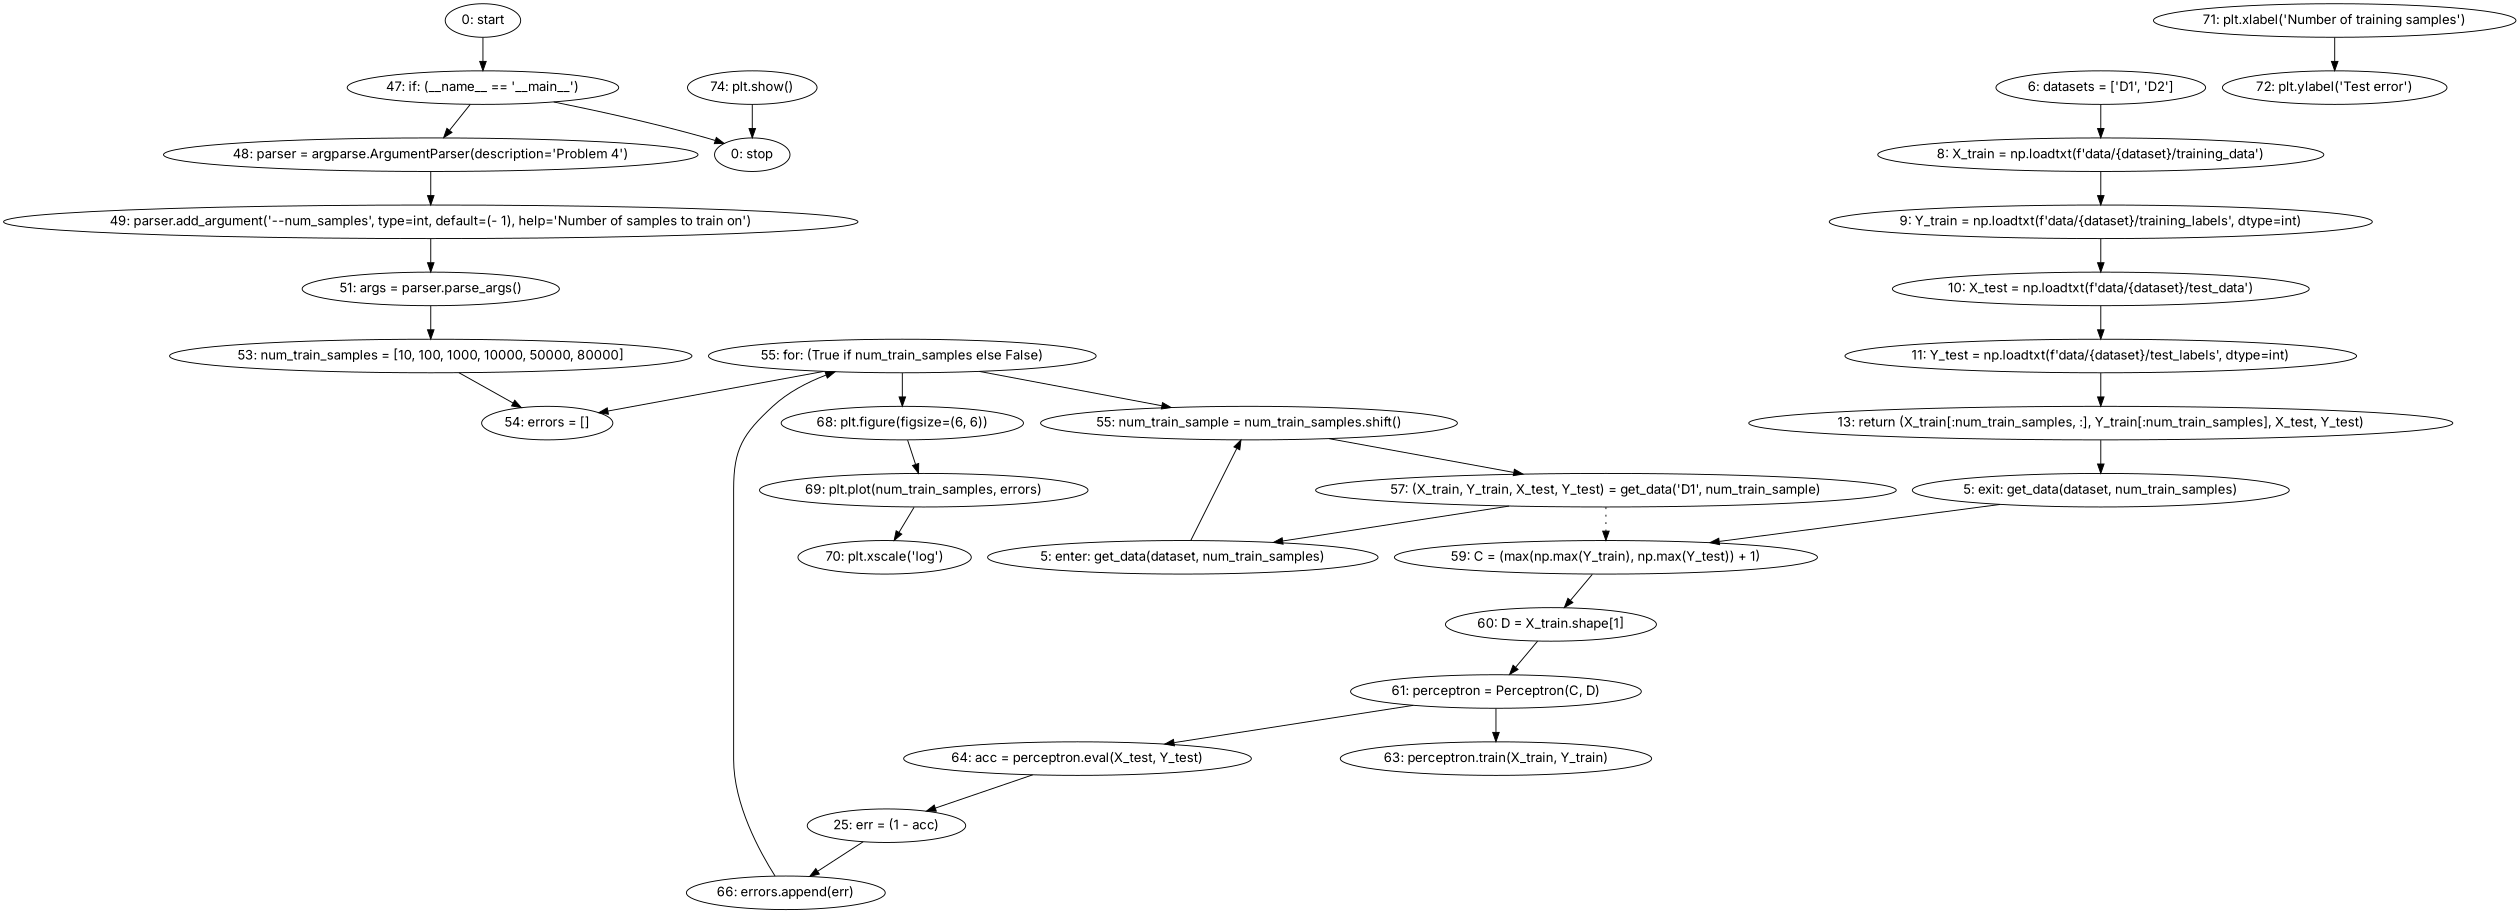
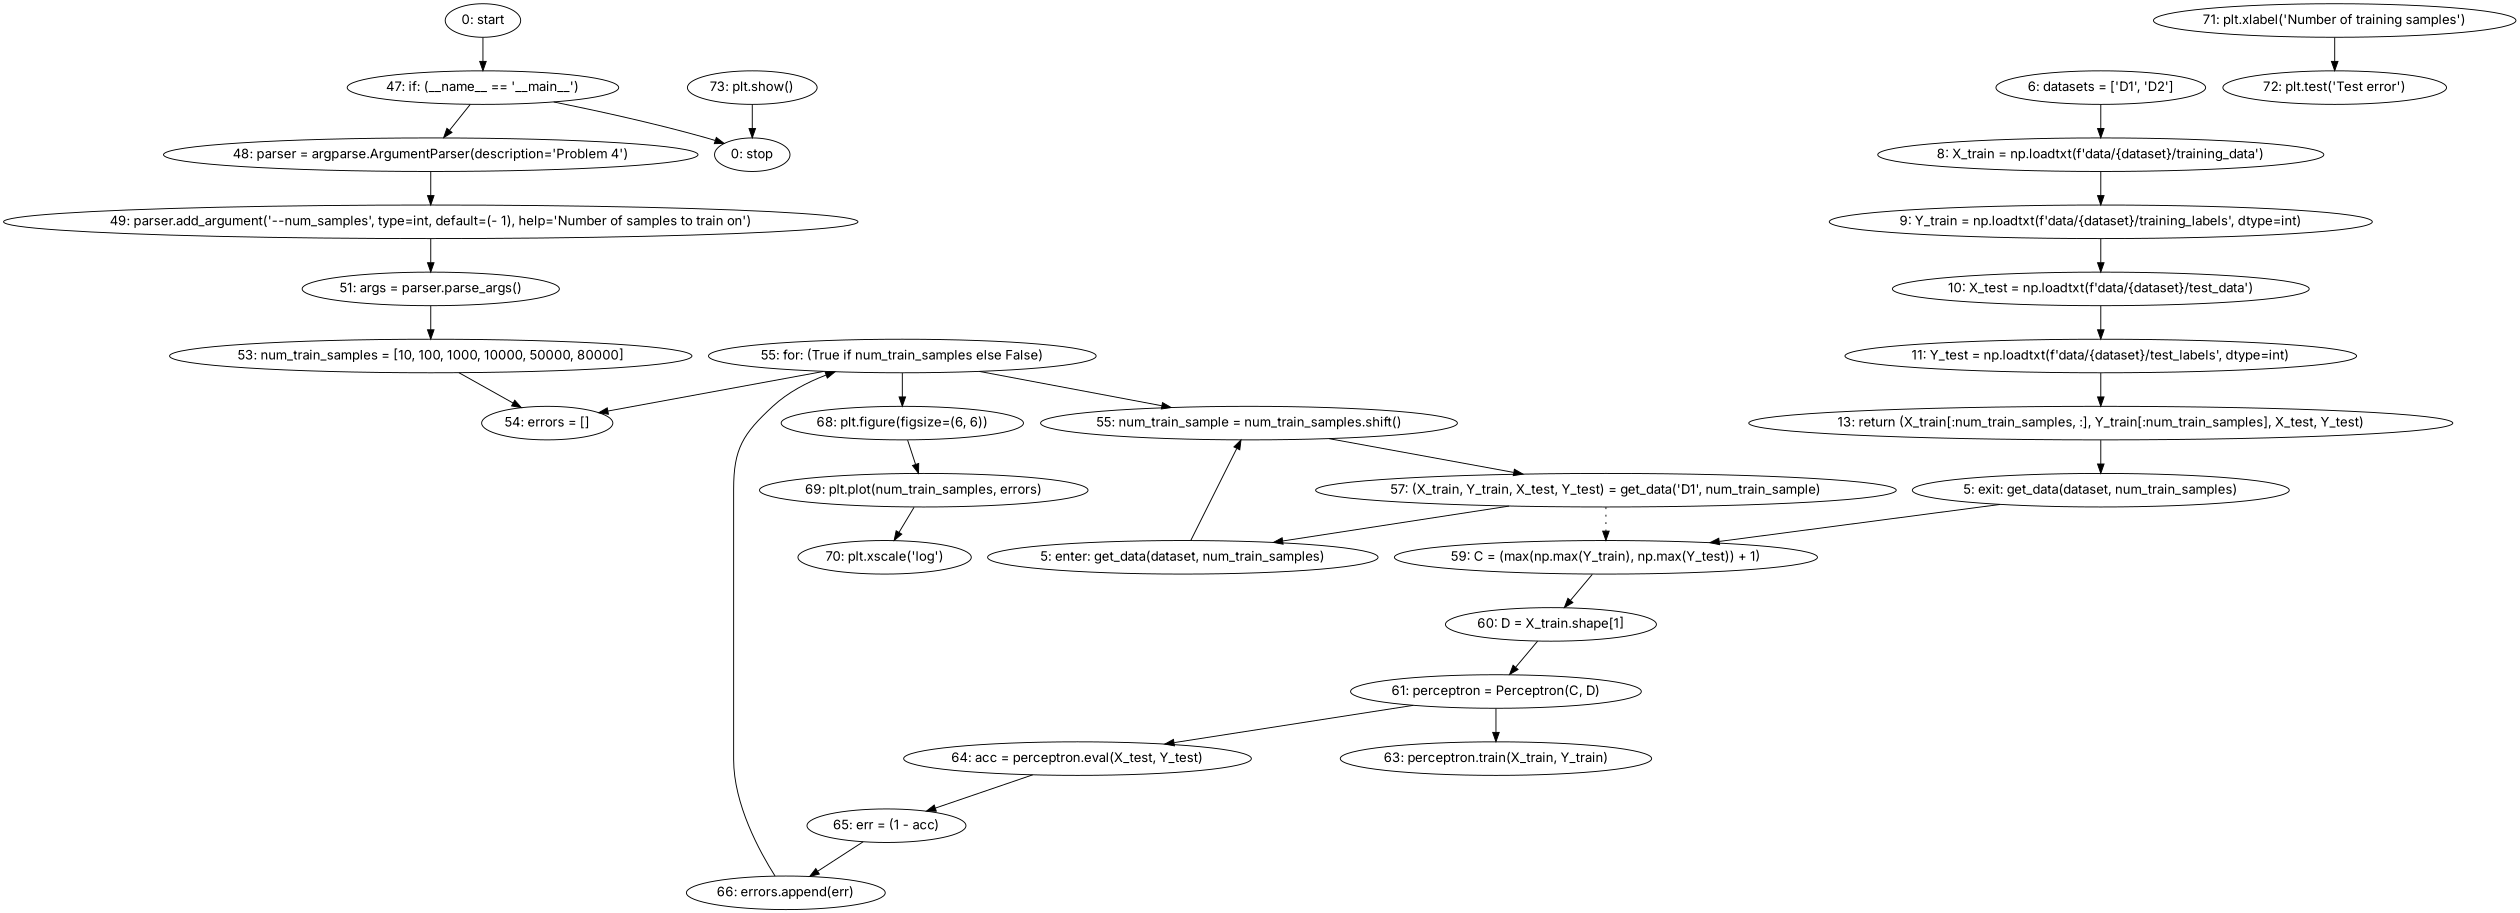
node "74: plt.show()": label "74: plt.show()" -> "73: plt.show()"
node "72: plt.ylabel('Test error')": label "72: plt.ylabel('Test error')" -> "72: plt.test('Test error')"
node "25: err = (1 - acc)": label "25: err = (1 - acc)" -> "65: err = (1 - acc)"
